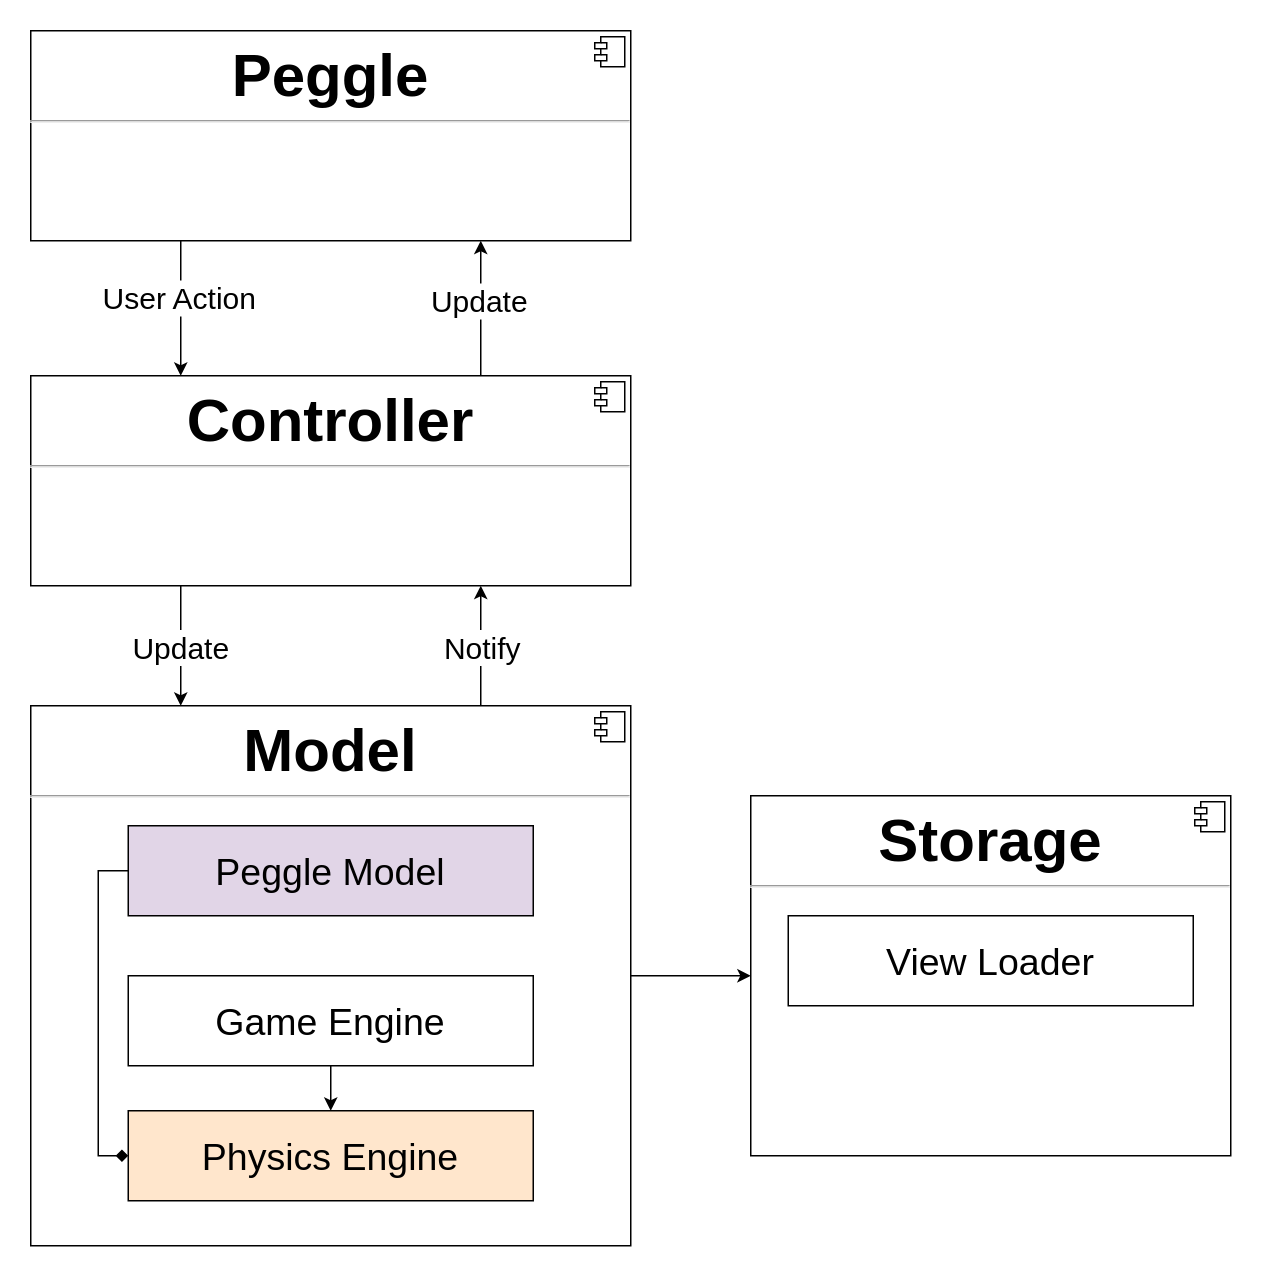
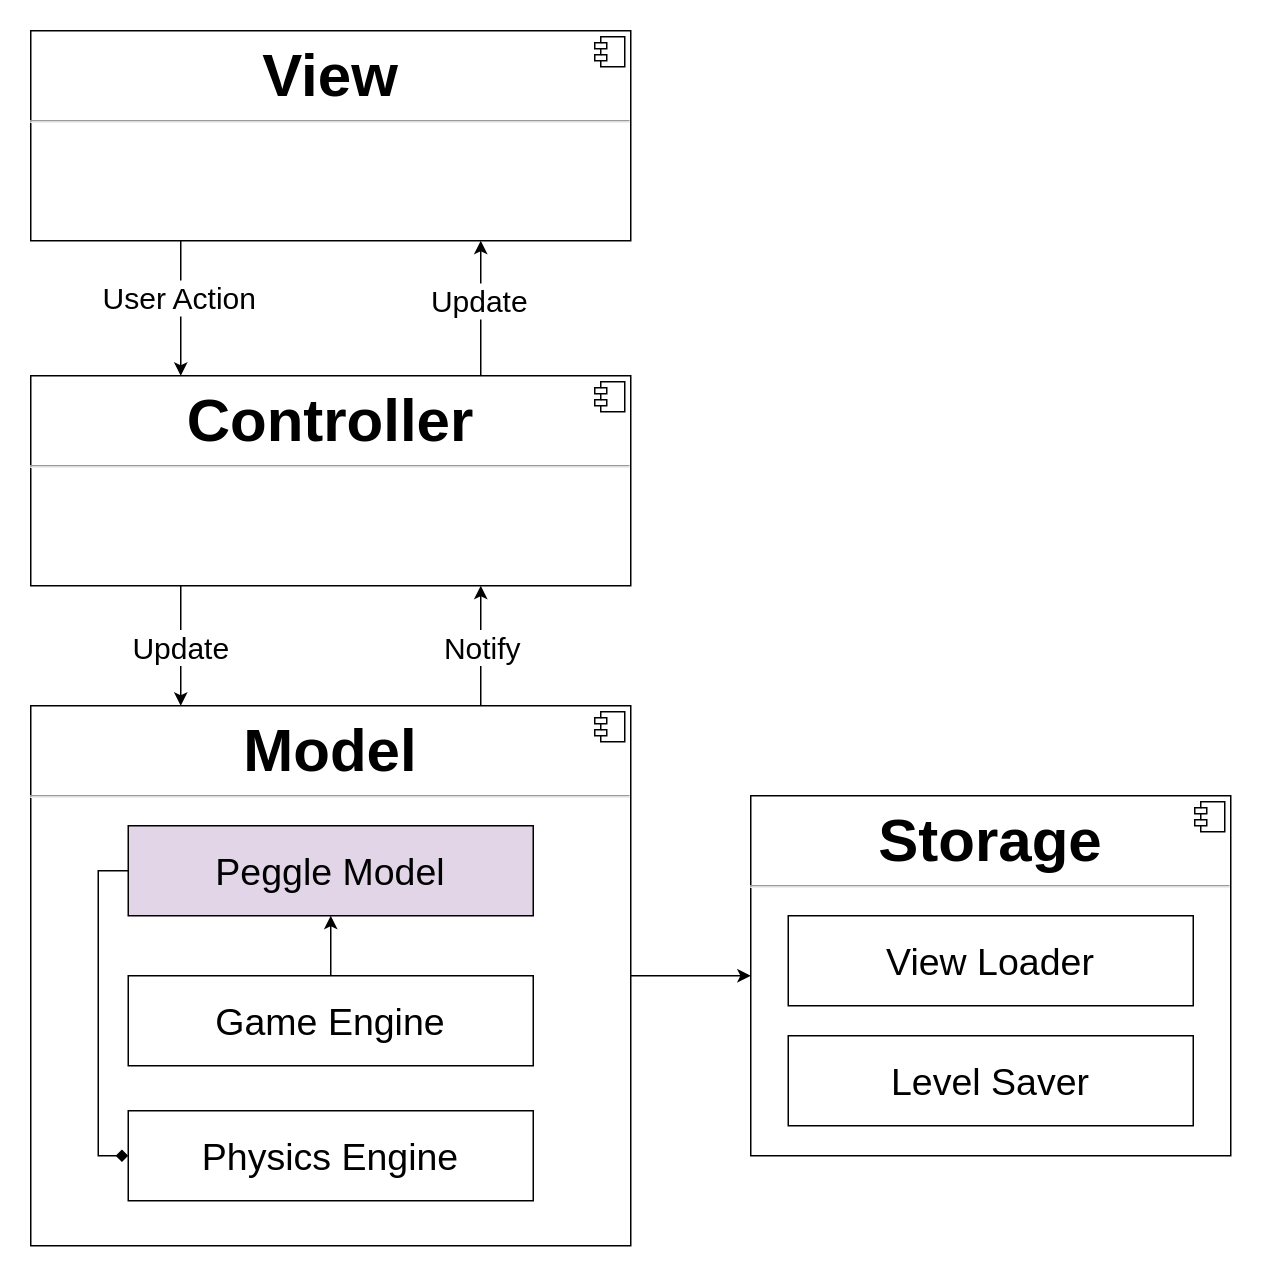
node "Peggle": label "Peggle" -> "View"
edge "Game Engine" -> "Peggle Model": added
node "Level Saver": added
edge "Game Engine" -> "Physics Engine": removed
node "Physics Engine": fillcolor #ffe6cc -> #ffffff
